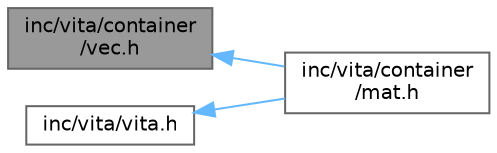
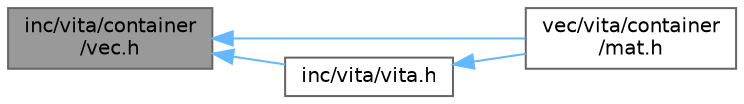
edge "inc/vita/vita.h" -> "inc/vita/container /vec.h": added
node "inc/vita/container /mat.h": label "inc/vita/container /mat.h" -> "vec/vita/container /mat.h"
